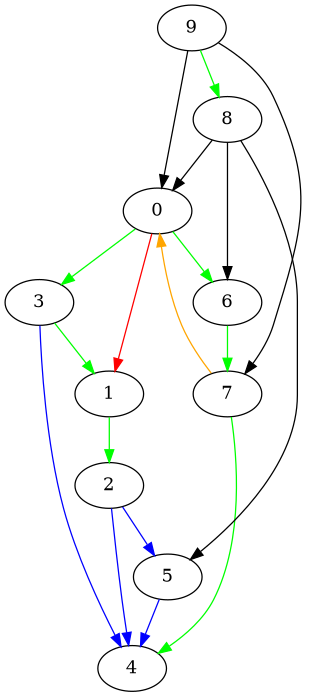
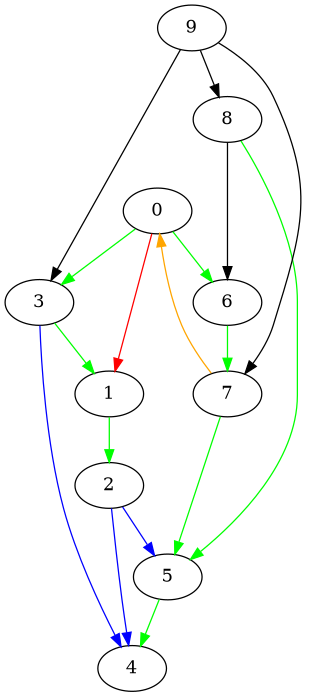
edge "9" -> "8": color green -> black
edge "9" -> "0": now "9" -> "3"
edge "8" -> "0": removed
edge "8" -> "5": color black -> green
edge "7" -> "4": now "7" -> "5"
edge "5" -> "4": color blue -> green
